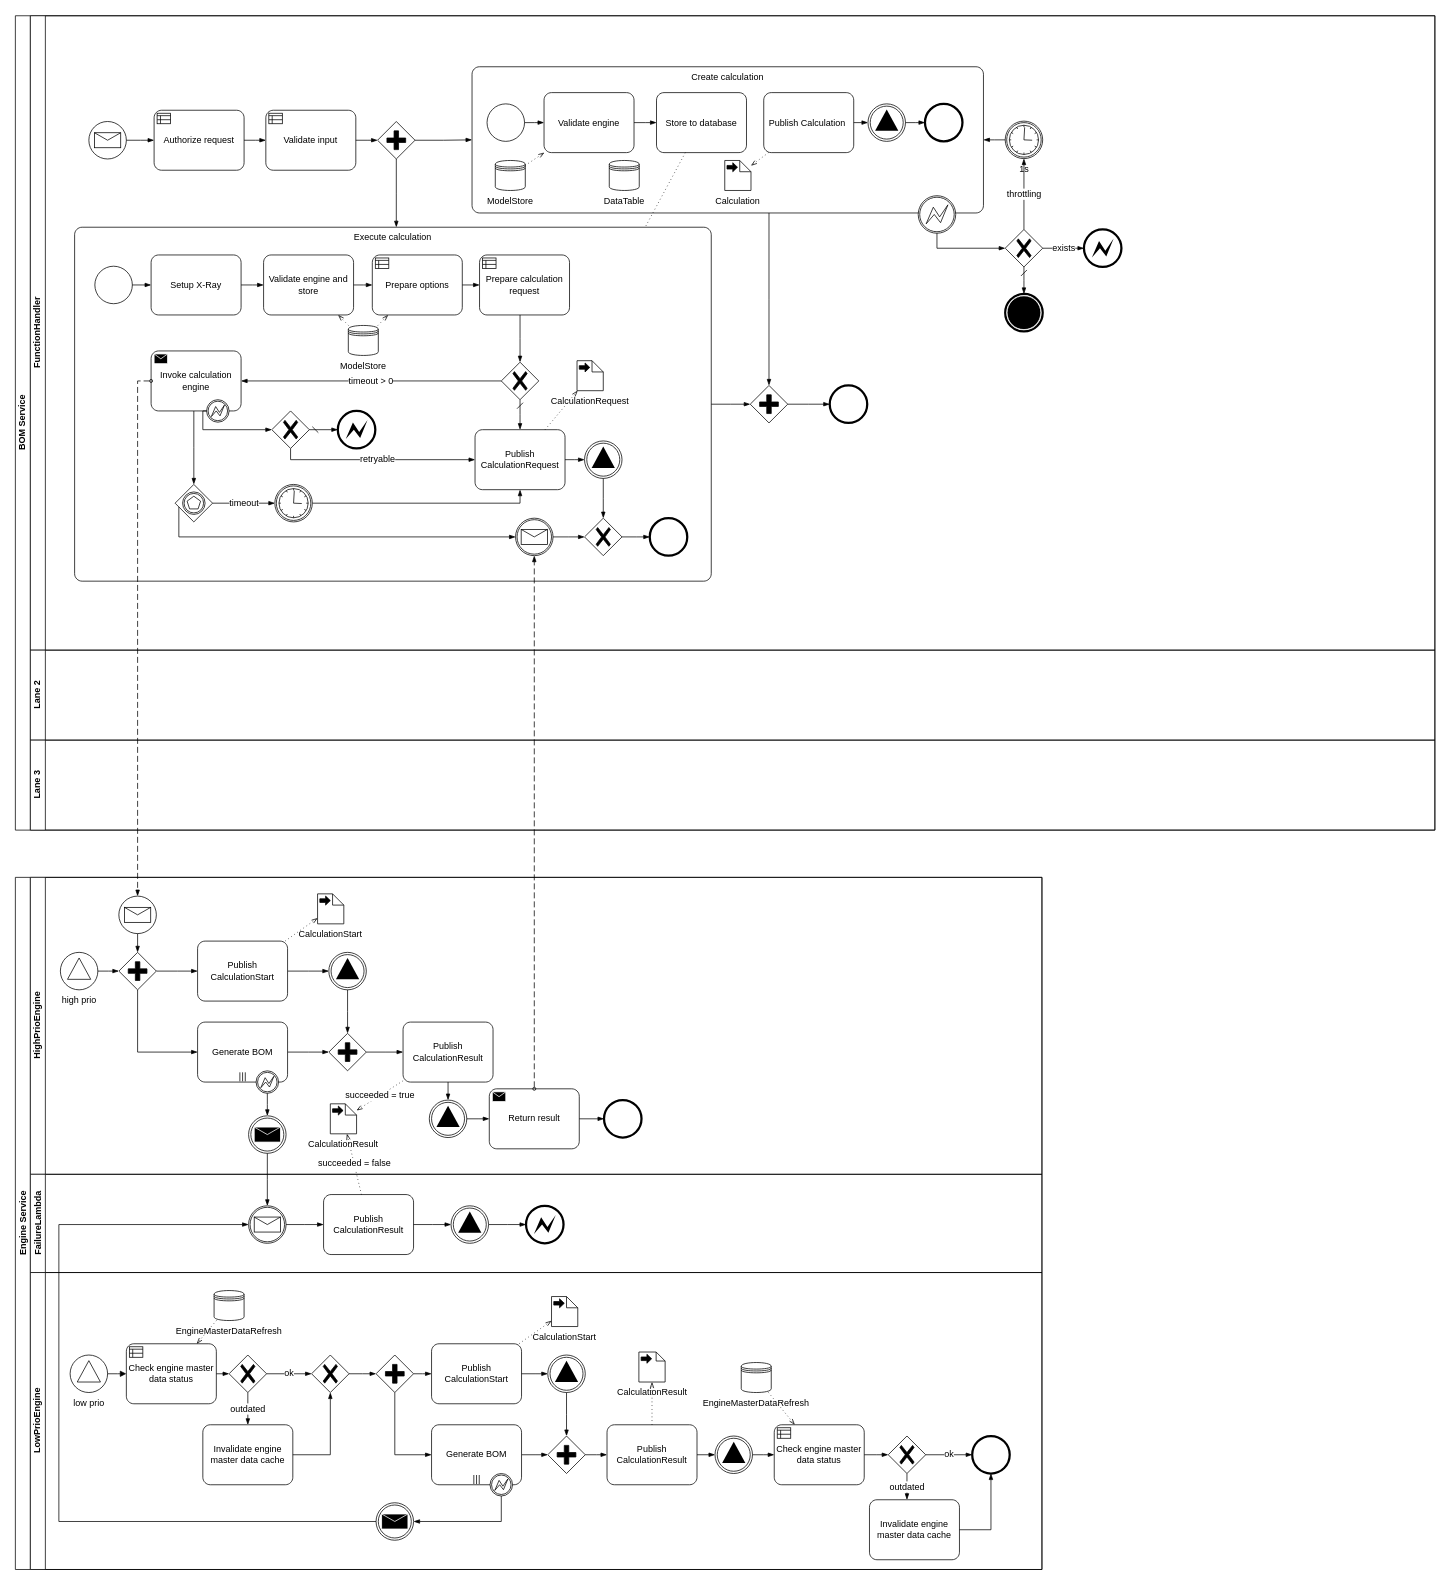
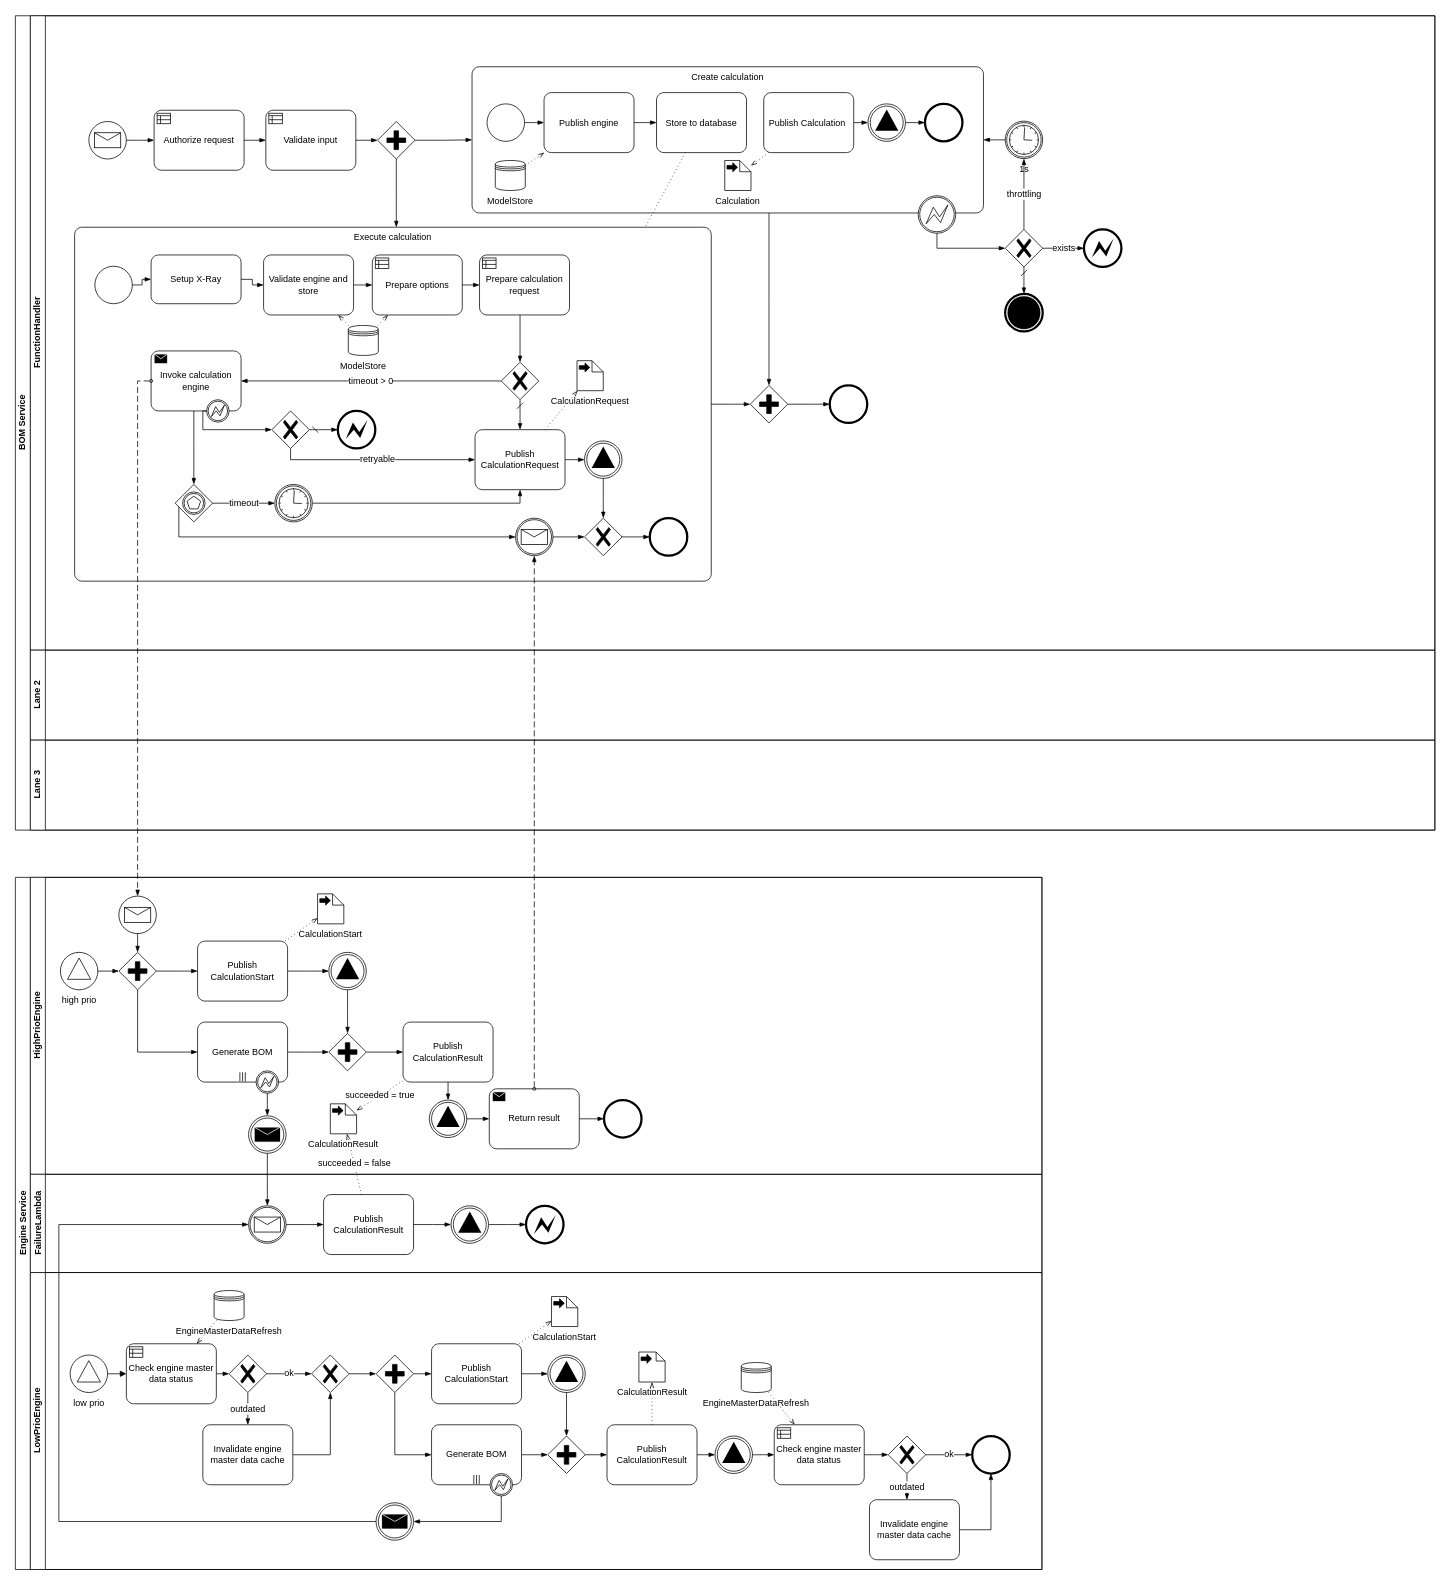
node "Validate engine": label "Validate engine" -> "Publish engine"
node "DataTable": removed
node "Setup X-Ray": size 90x60 -> 90x49
